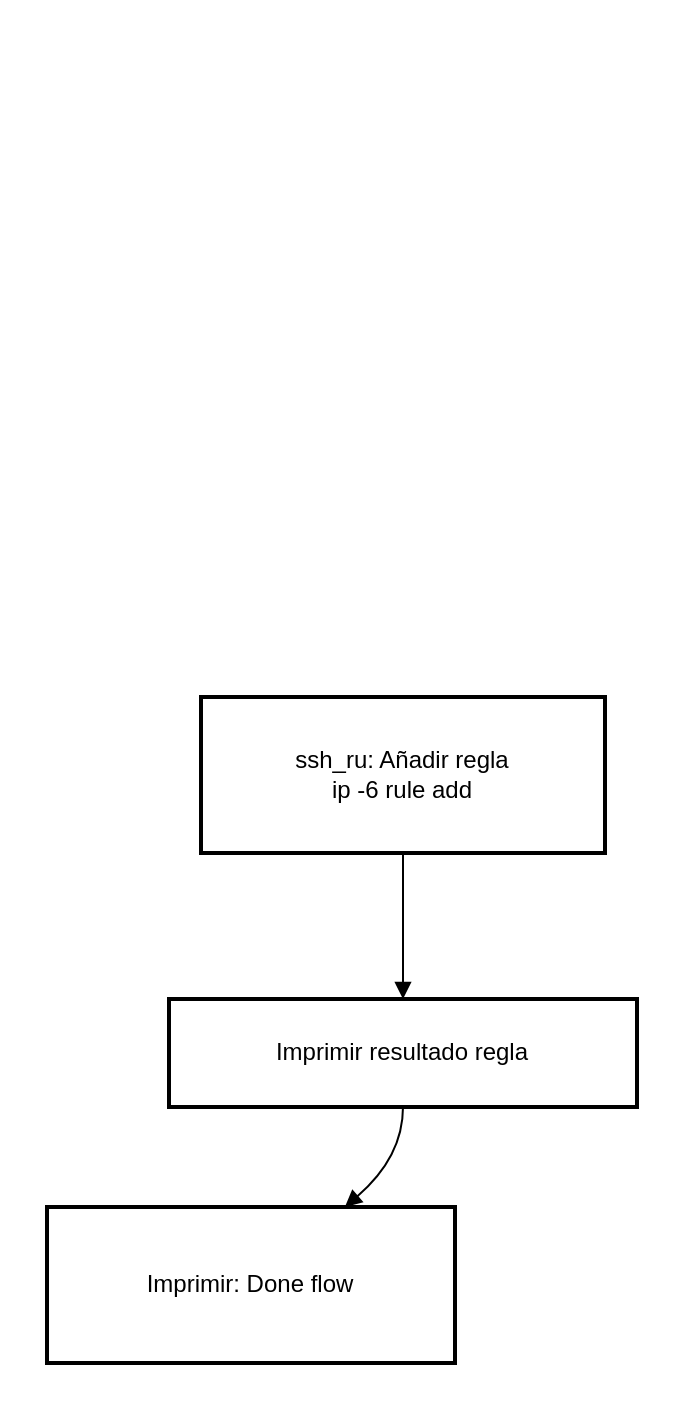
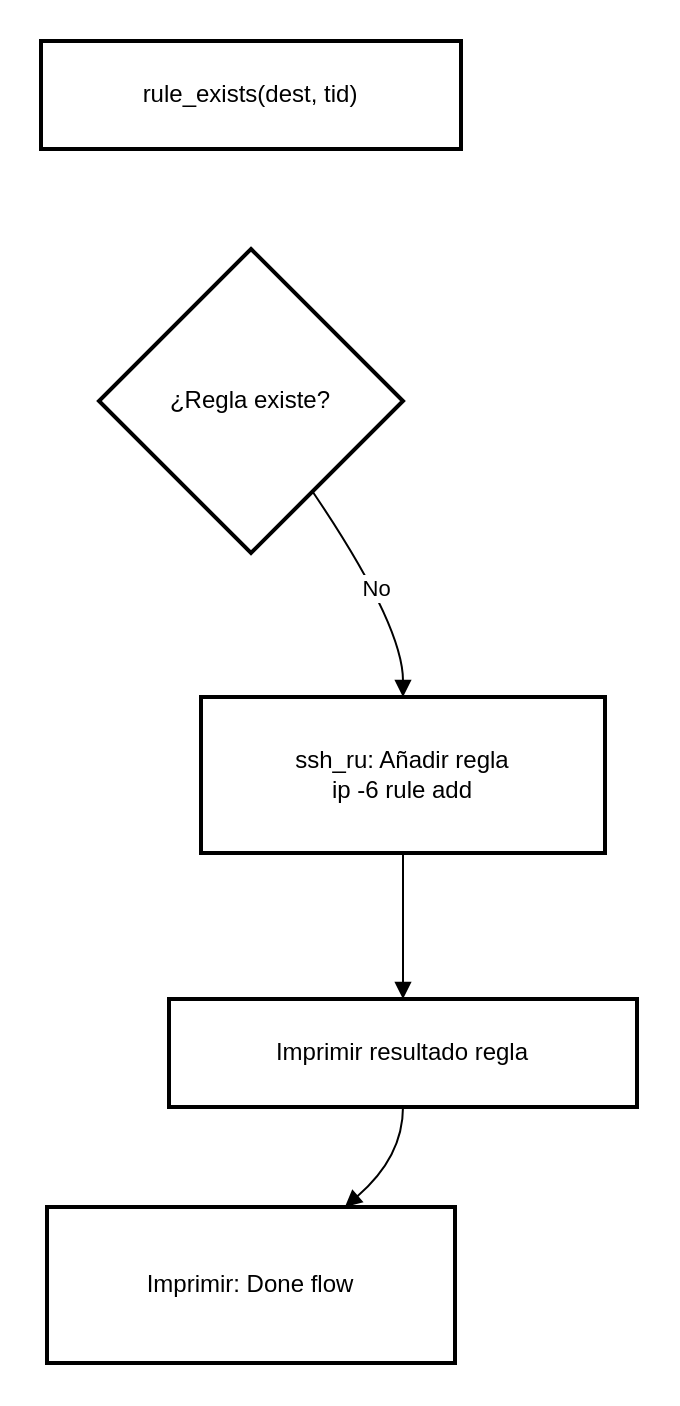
node "rule_exists(dest, tid)": added
node "¿Regla existe?": added
edge "¿Regla existe?" -> "ssh_ru: Añadir regla ip -6 rule add": added, label "No"
